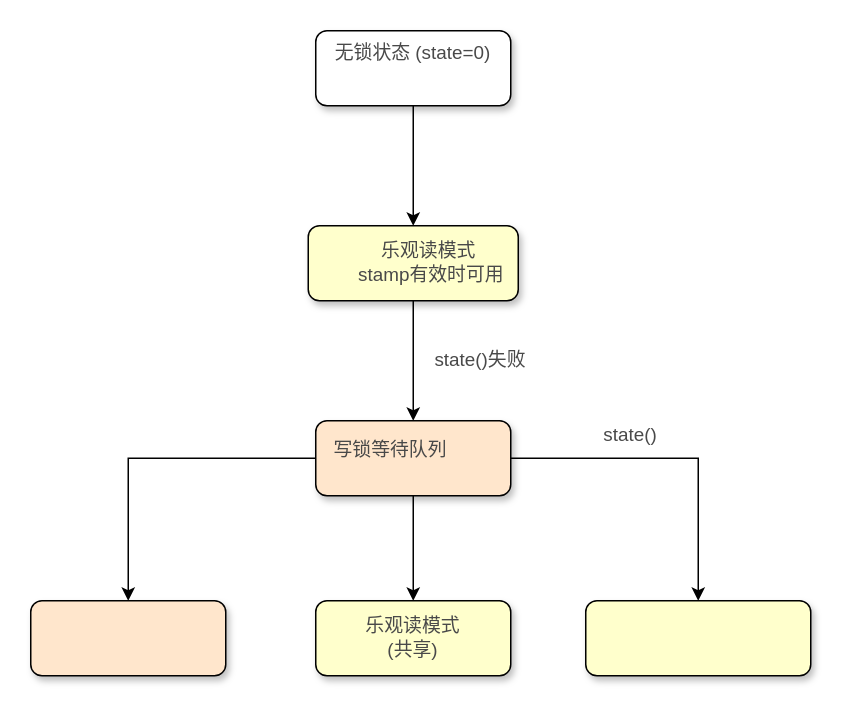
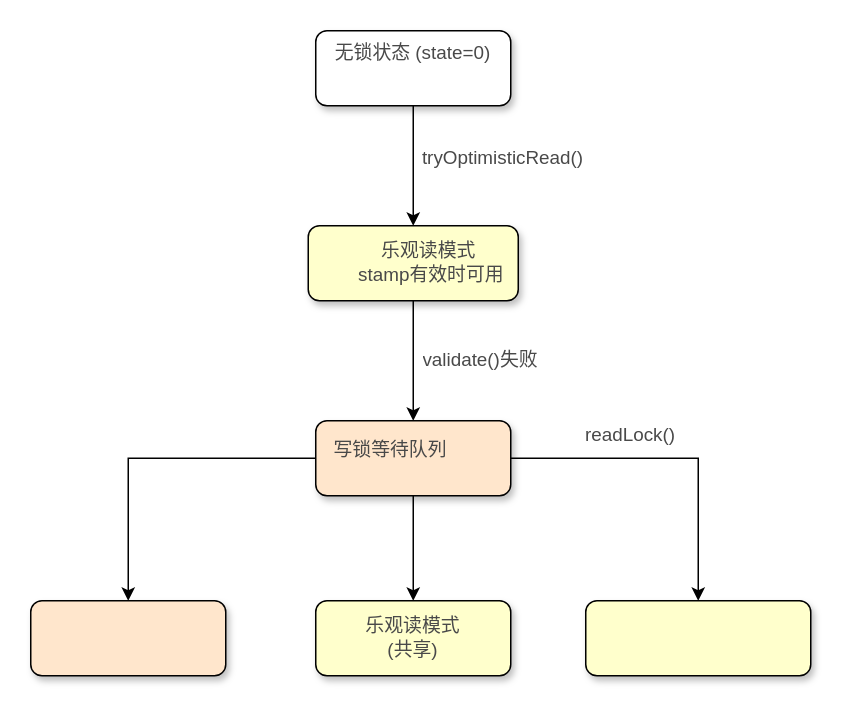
node "tryOptimisticRead()": added
node "state()失败": label "state()失败" -> "validate()失败"
node "state()": label "state()" -> "readLock()"
